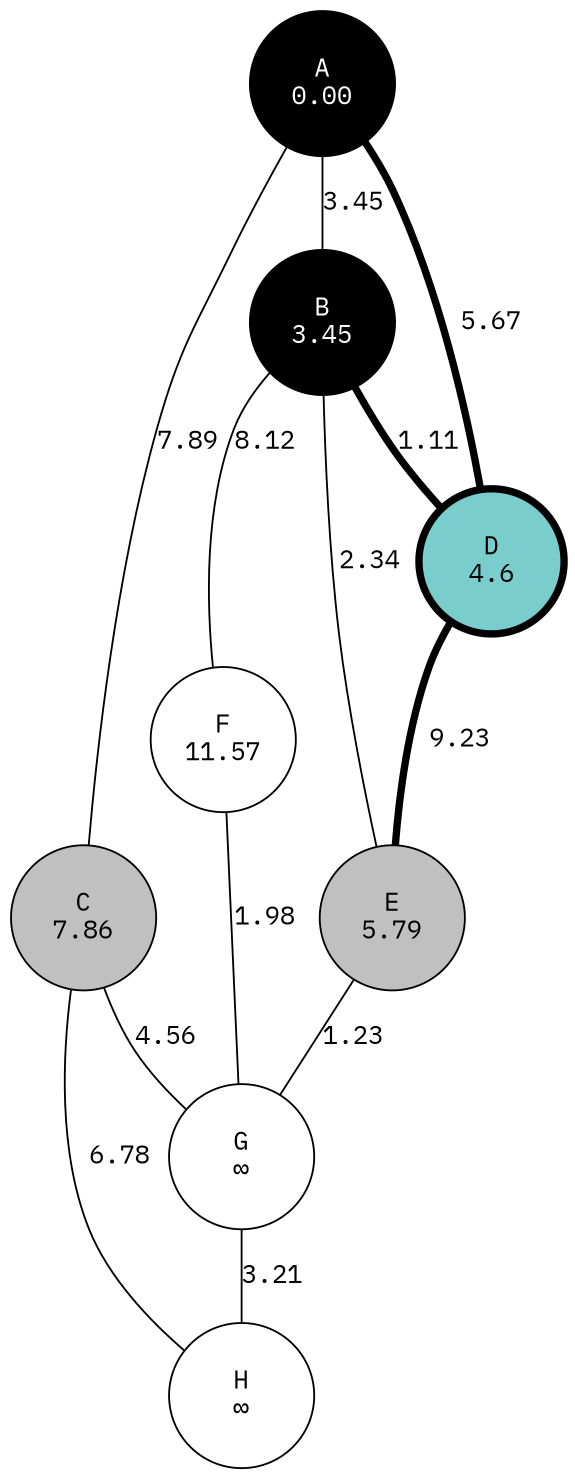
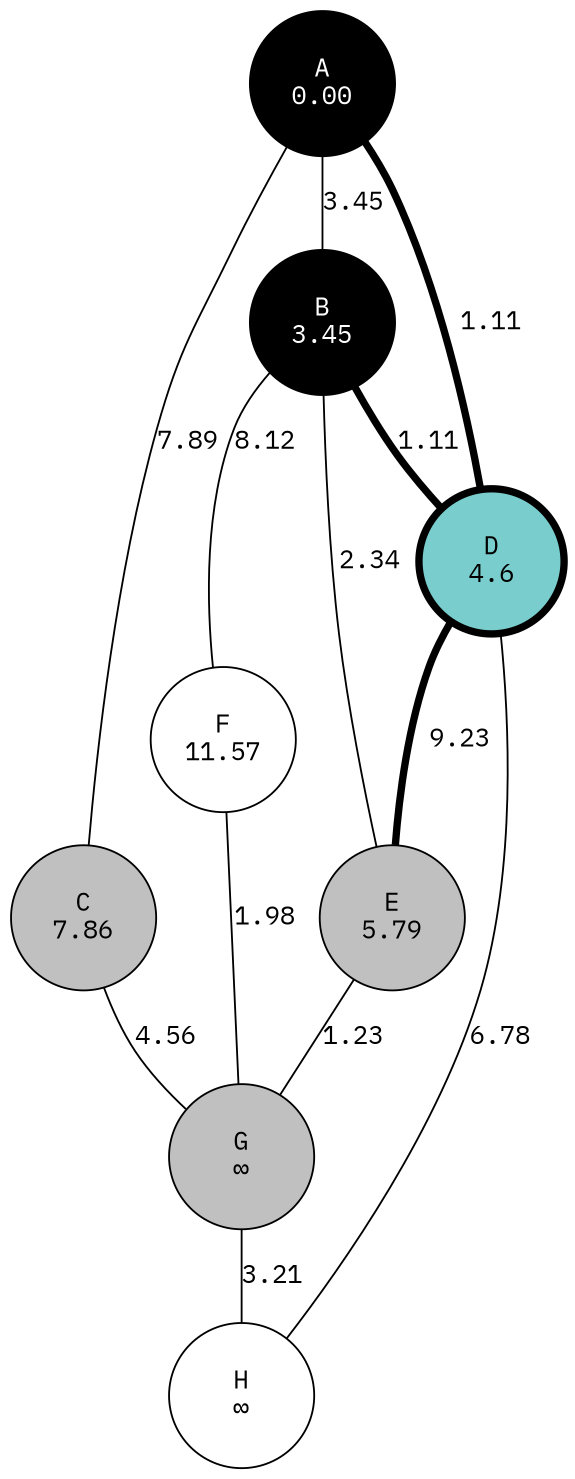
edge "A 0.00" -- "D 4.6": label "5.67" -> "1.11"
node "G ∞": fillcolor white -> gray
edge "C 7.86" -- "H ∞": now "D 4.6" -- "H ∞"
